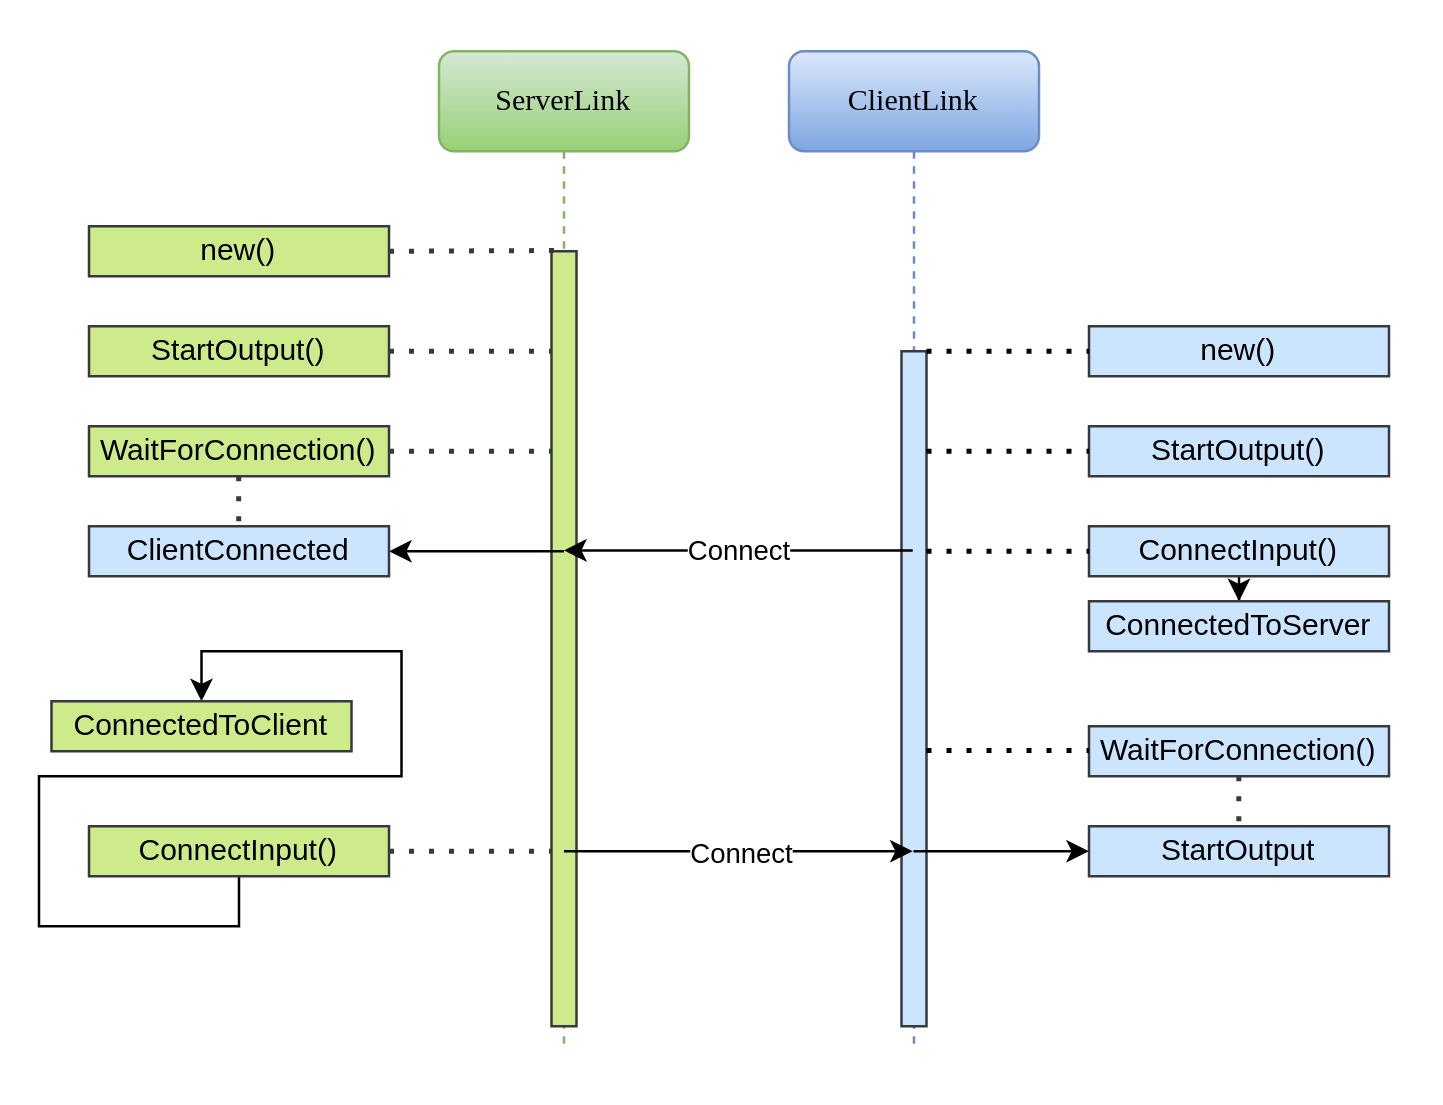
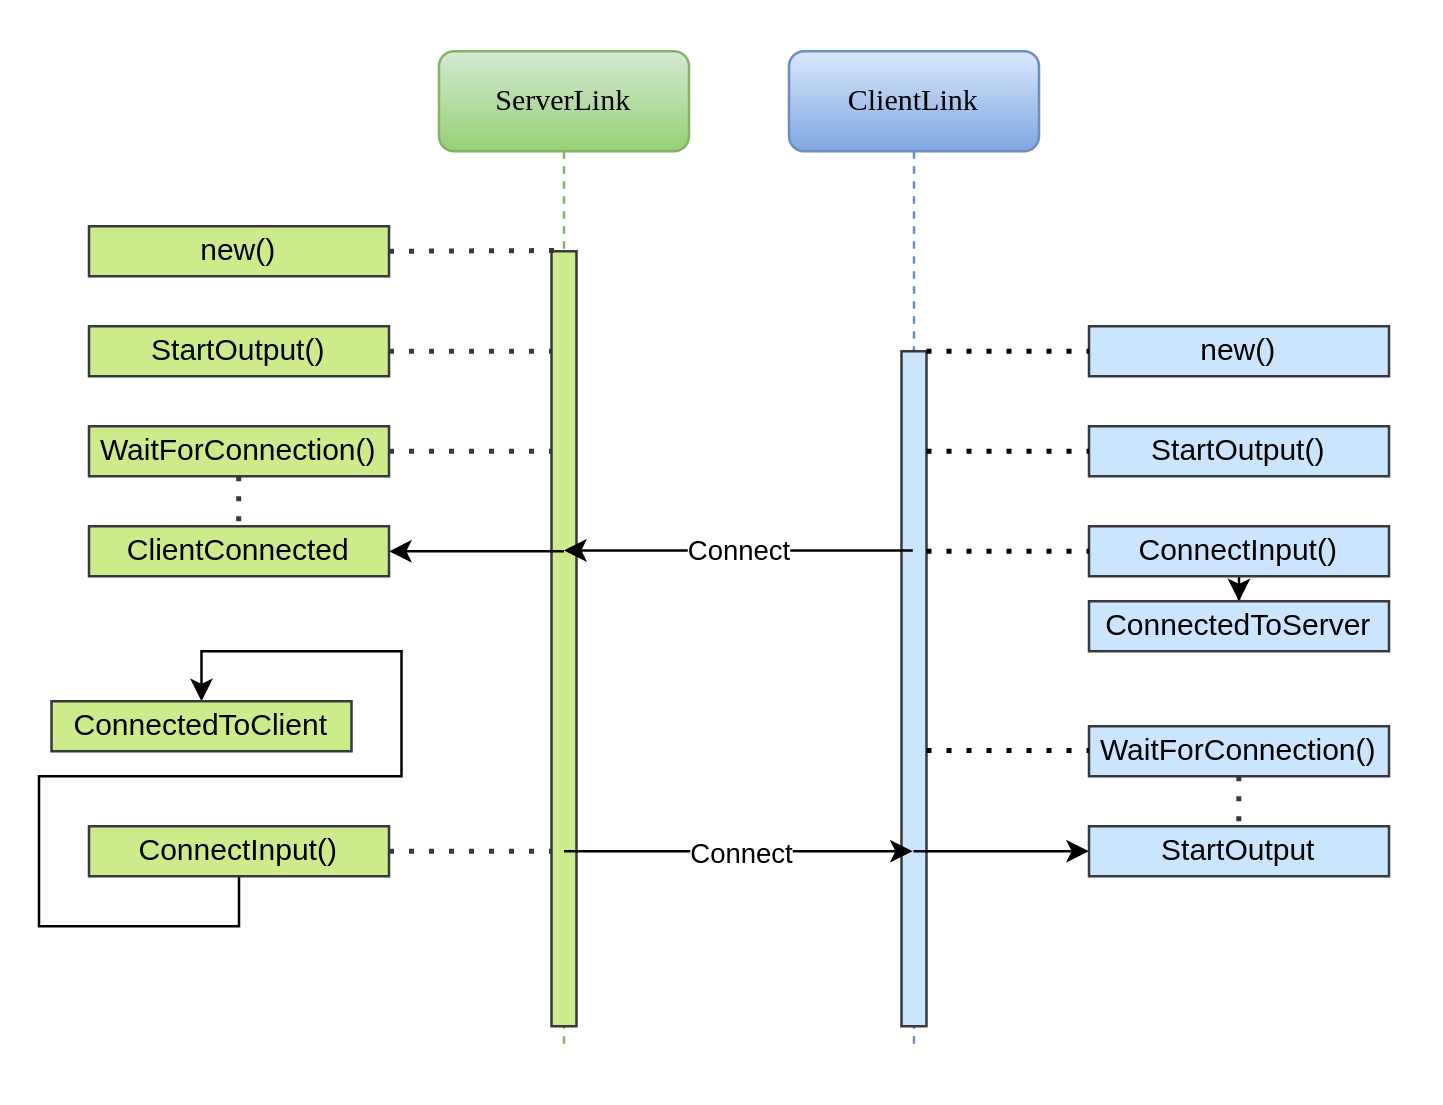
node "ClientConnected": fillcolor #cce5ff -> #cdeb8b
